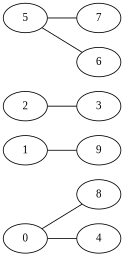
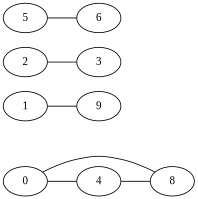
node "7": removed
edge "4" -- "8": added
